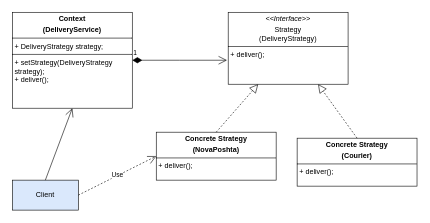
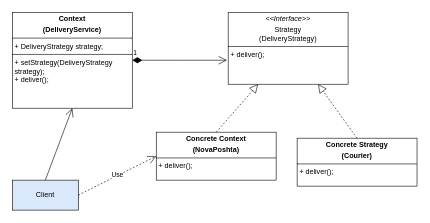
node "Concrete Strategy (NovaPoshta) + deliver();": label "Concrete Strategy (NovaPoshta) + deliver();" -> "Concrete Context (NovaPoshta) + deliver();"
